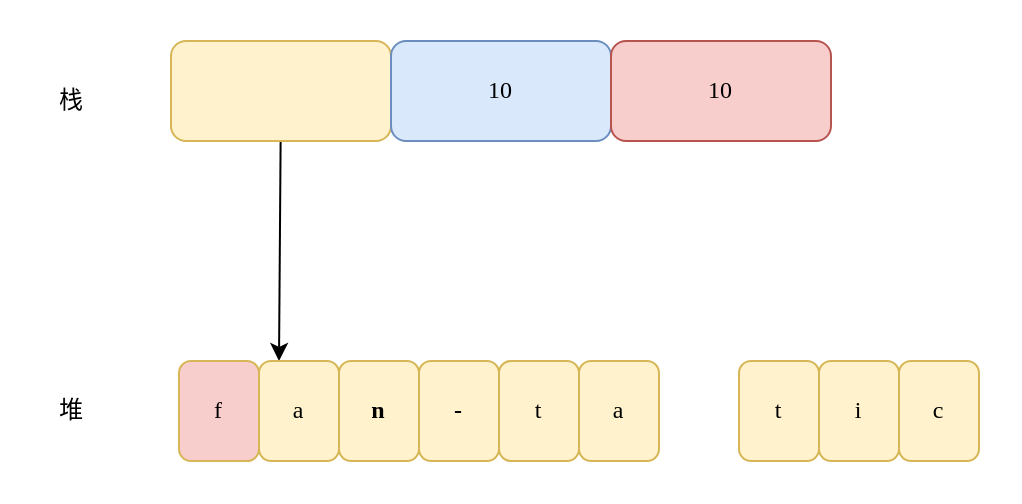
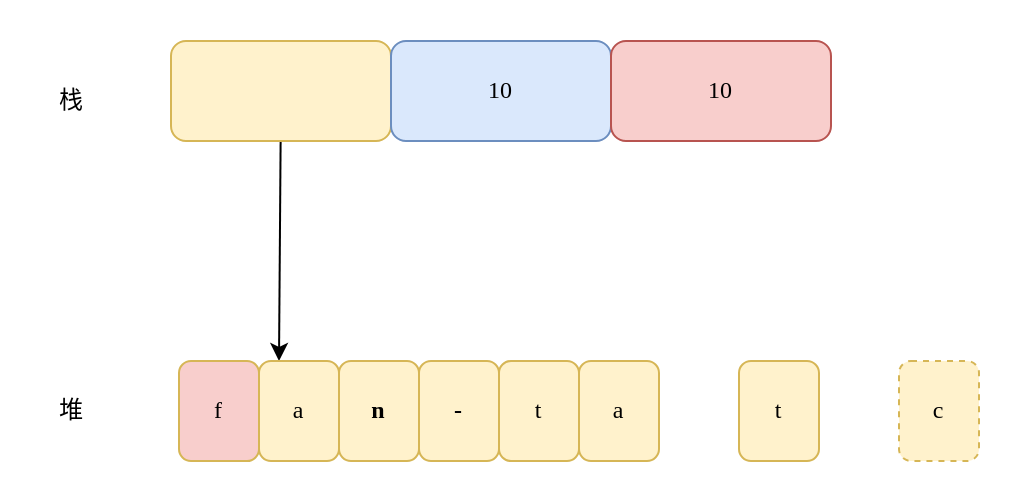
node "i": removed
node "c": style solid -> dashed
